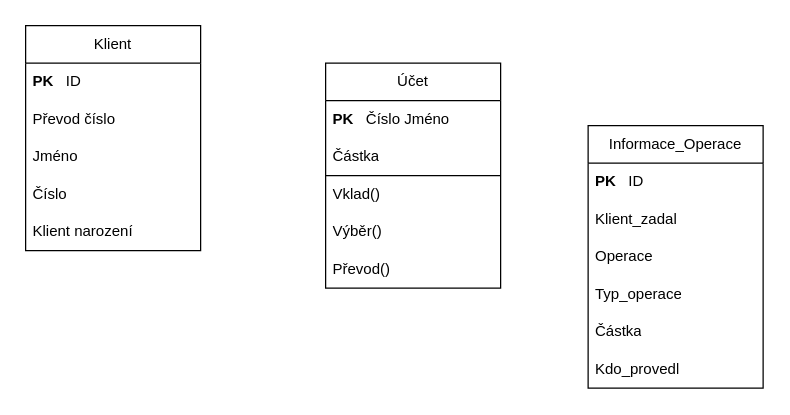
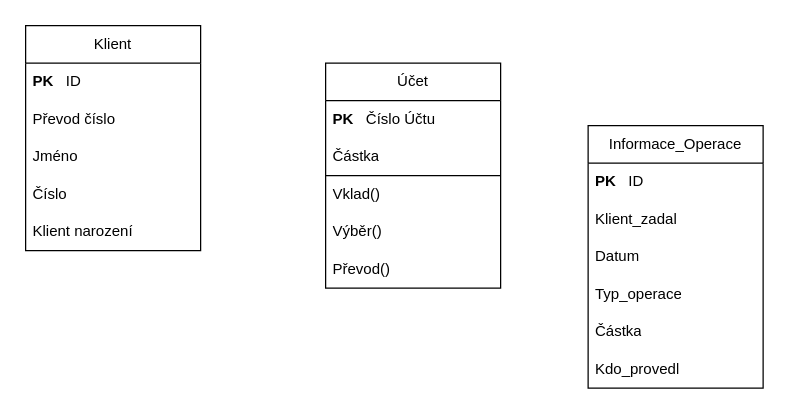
node "PK Číslo Jméno": label "PK Číslo Jméno" -> "PK Číslo Účtu"
node "Operace": label "Operace" -> "Datum"
